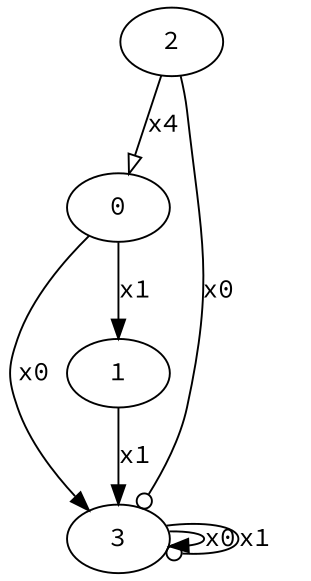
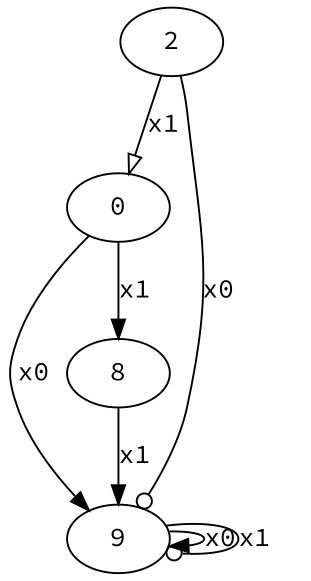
edge "2" -> "0": label "x4" -> "x1"
node "1": label "1" -> "8"
node "3": label "3" -> "9"
